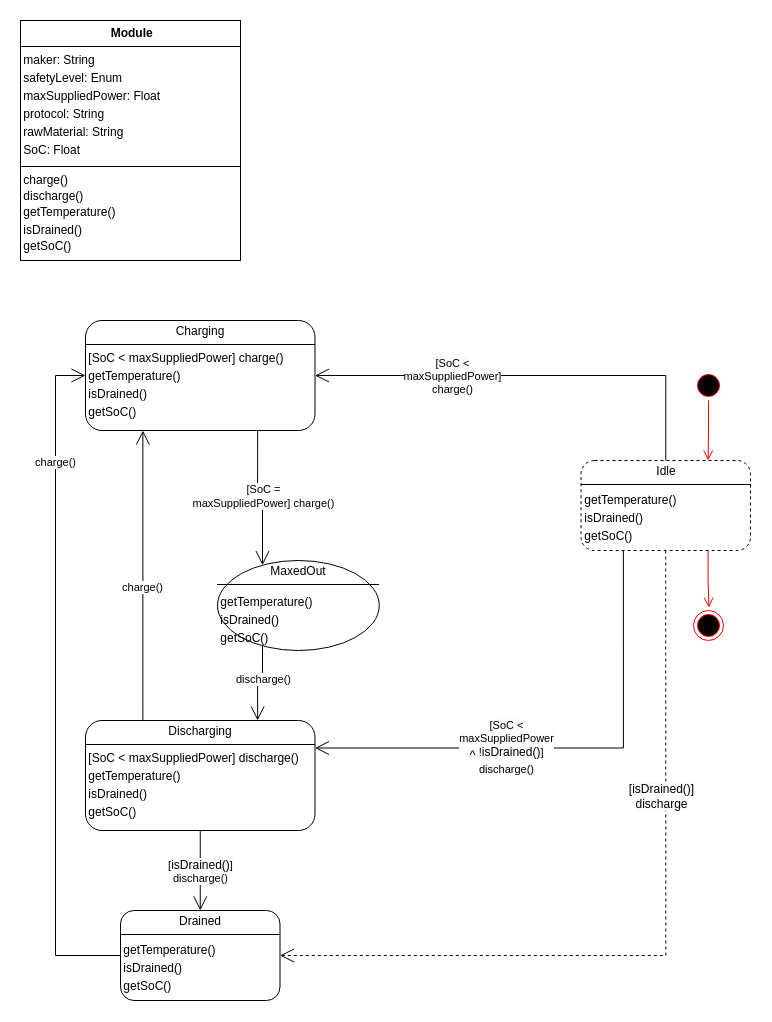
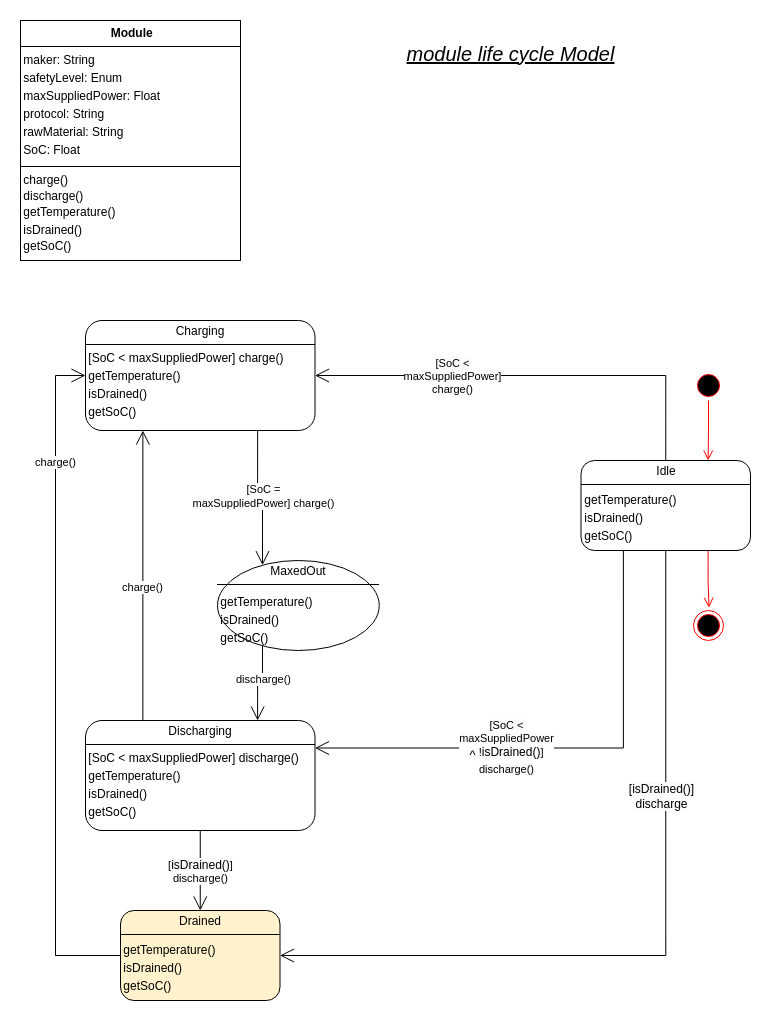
node "module life cycle Model": added
node "Idle getTemperature() isDrained() getSoC()": style dashed -> solid
node "Drained getTemperature() isDrained() getSoC()": fillcolor #ffffff -> #fff2cc
edge "Idle getTemperature() isDrained() getSoC()" -> "Drained getTemperature() isDrained() getSoC()": style dashed -> solid
